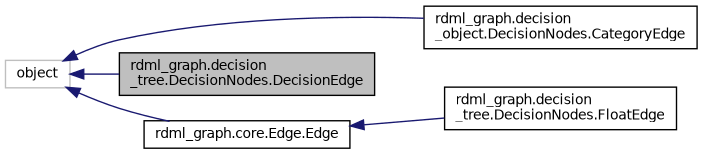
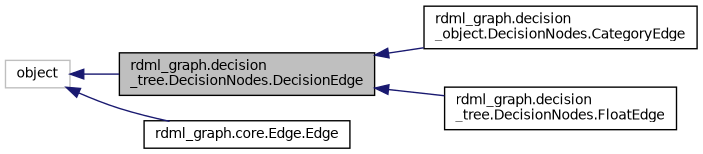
edge "rdml_graph.decision _object.DecisionNodes.CategoryEdge" -> "object": now "rdml_graph.decision _object.DecisionNodes.CategoryEdge" -> "rdml_graph.decision _tree.DecisionNodes.DecisionEdge"
edge "rdml_graph.decision _tree.DecisionNodes.FloatEdge" -> "rdml_graph.core.Edge.Edge": now "rdml_graph.decision _tree.DecisionNodes.FloatEdge" -> "rdml_graph.decision _tree.DecisionNodes.DecisionEdge"
